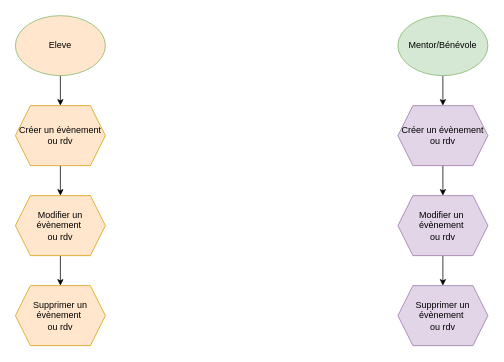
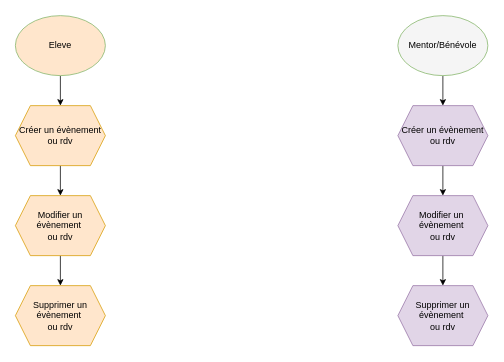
node "Mentor/Bénévole": fillcolor #d5e8d4 -> #f5f5f5
